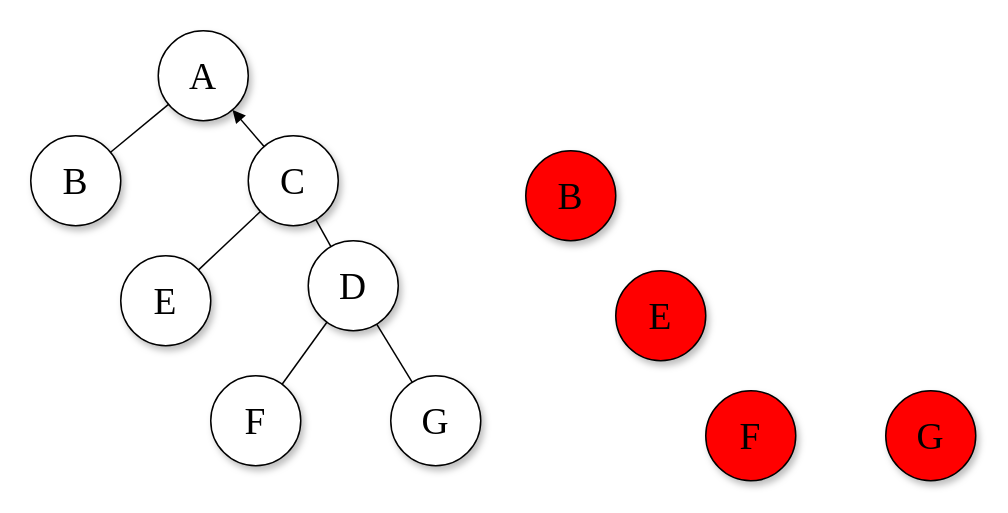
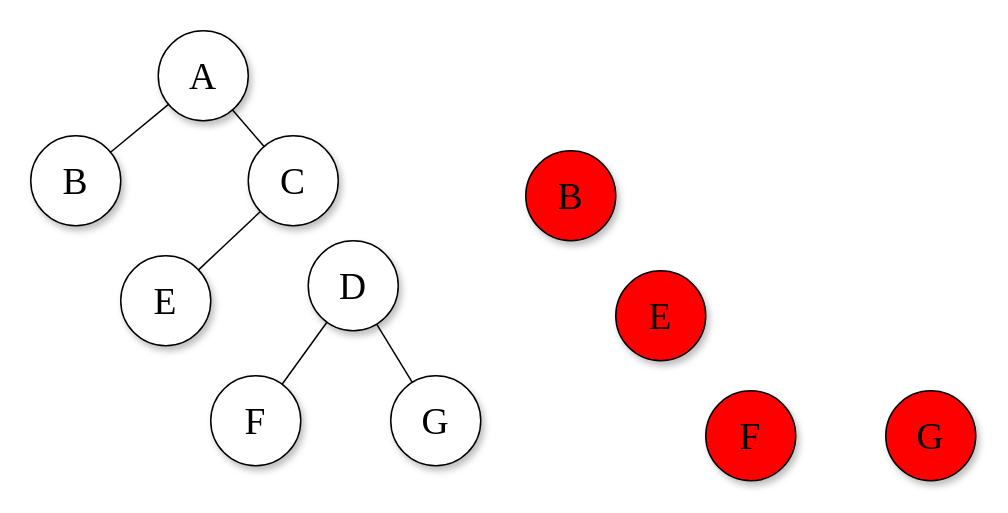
edge "C" -> "A": arrowhead block -> none
edge "C" -- "D": removed
